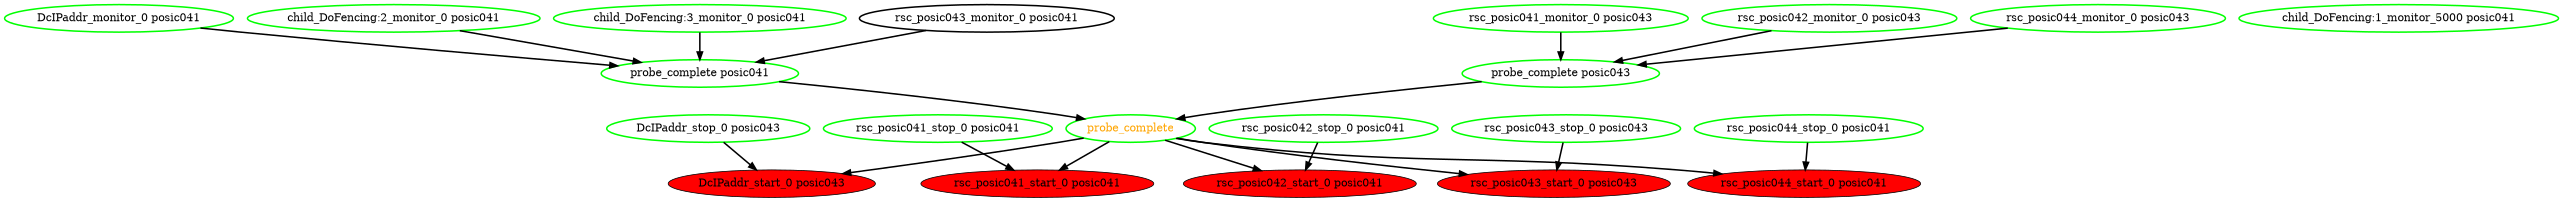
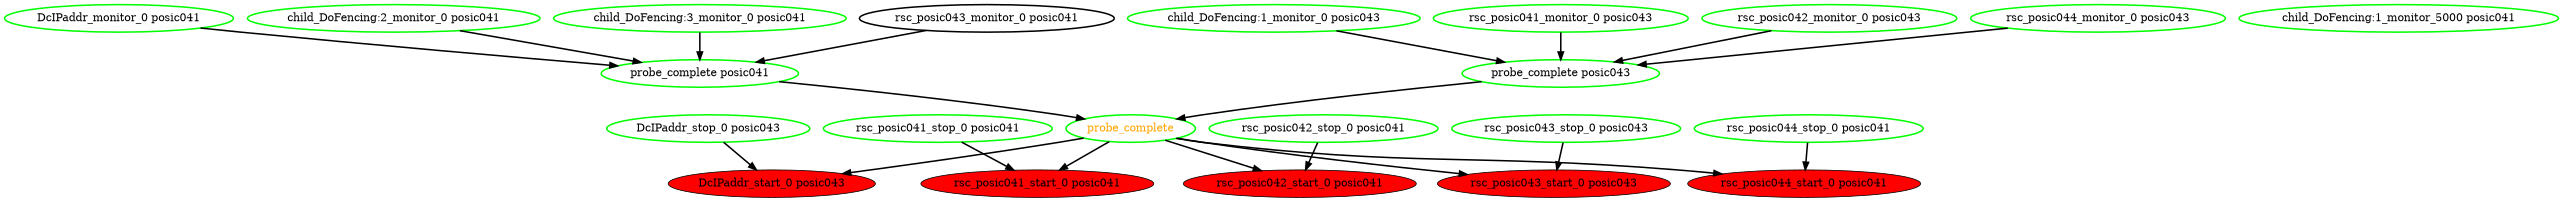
node "child_DoFencing:1_monitor_0 posic043": added
